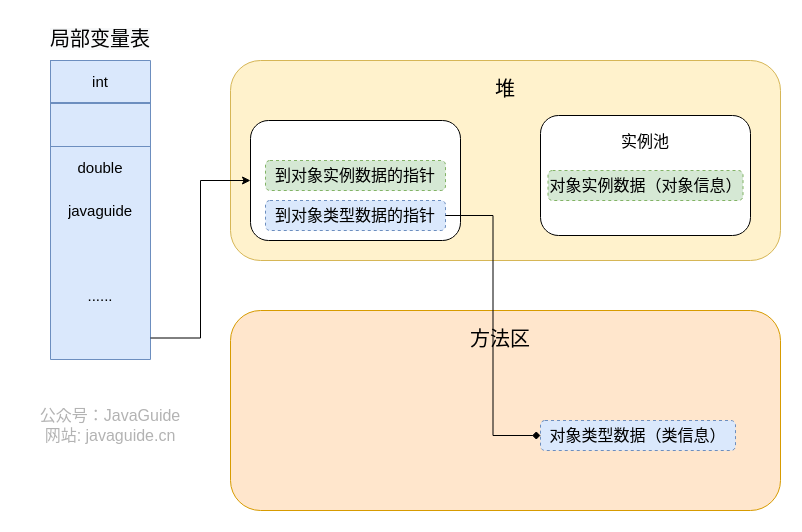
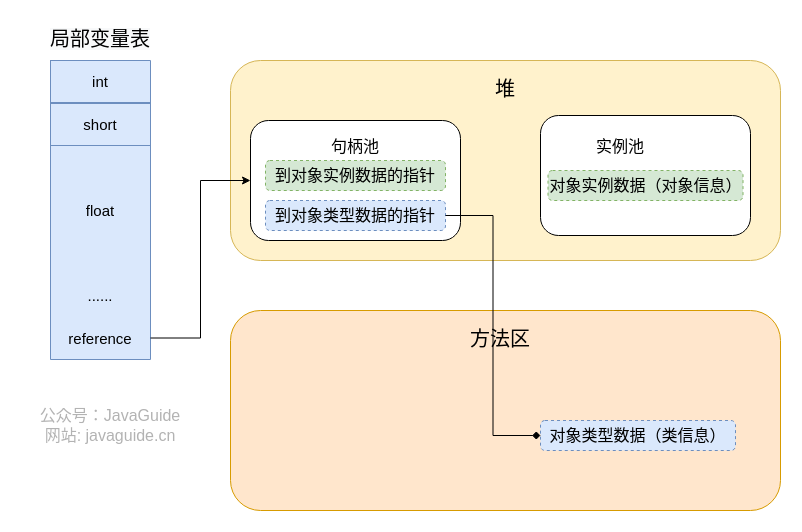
node "short": added
node "实例池": moved (646, 141) -> (621, 146)
node "句柄池": added
node "double": removed
node "javaguide": label "javaguide" -> "float"
node "reference": added
